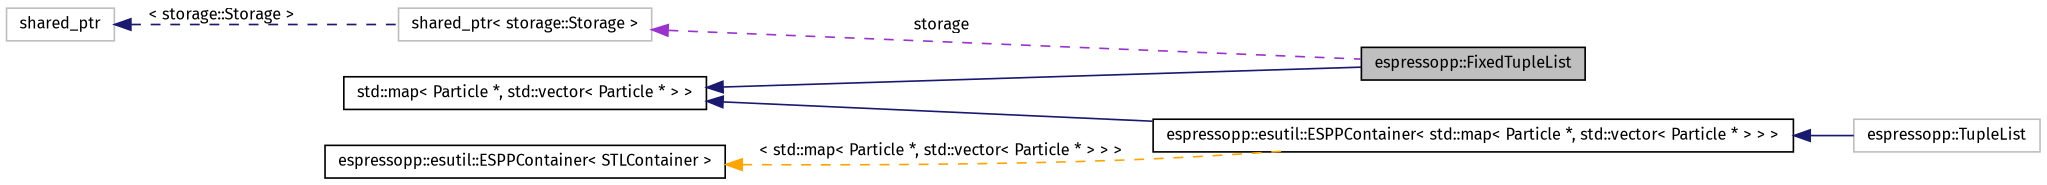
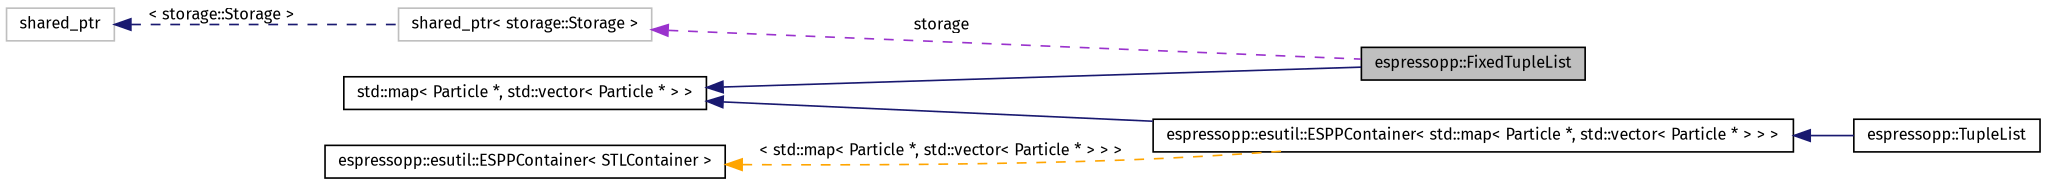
node "espressopp::TupleList": color grey75 -> black
